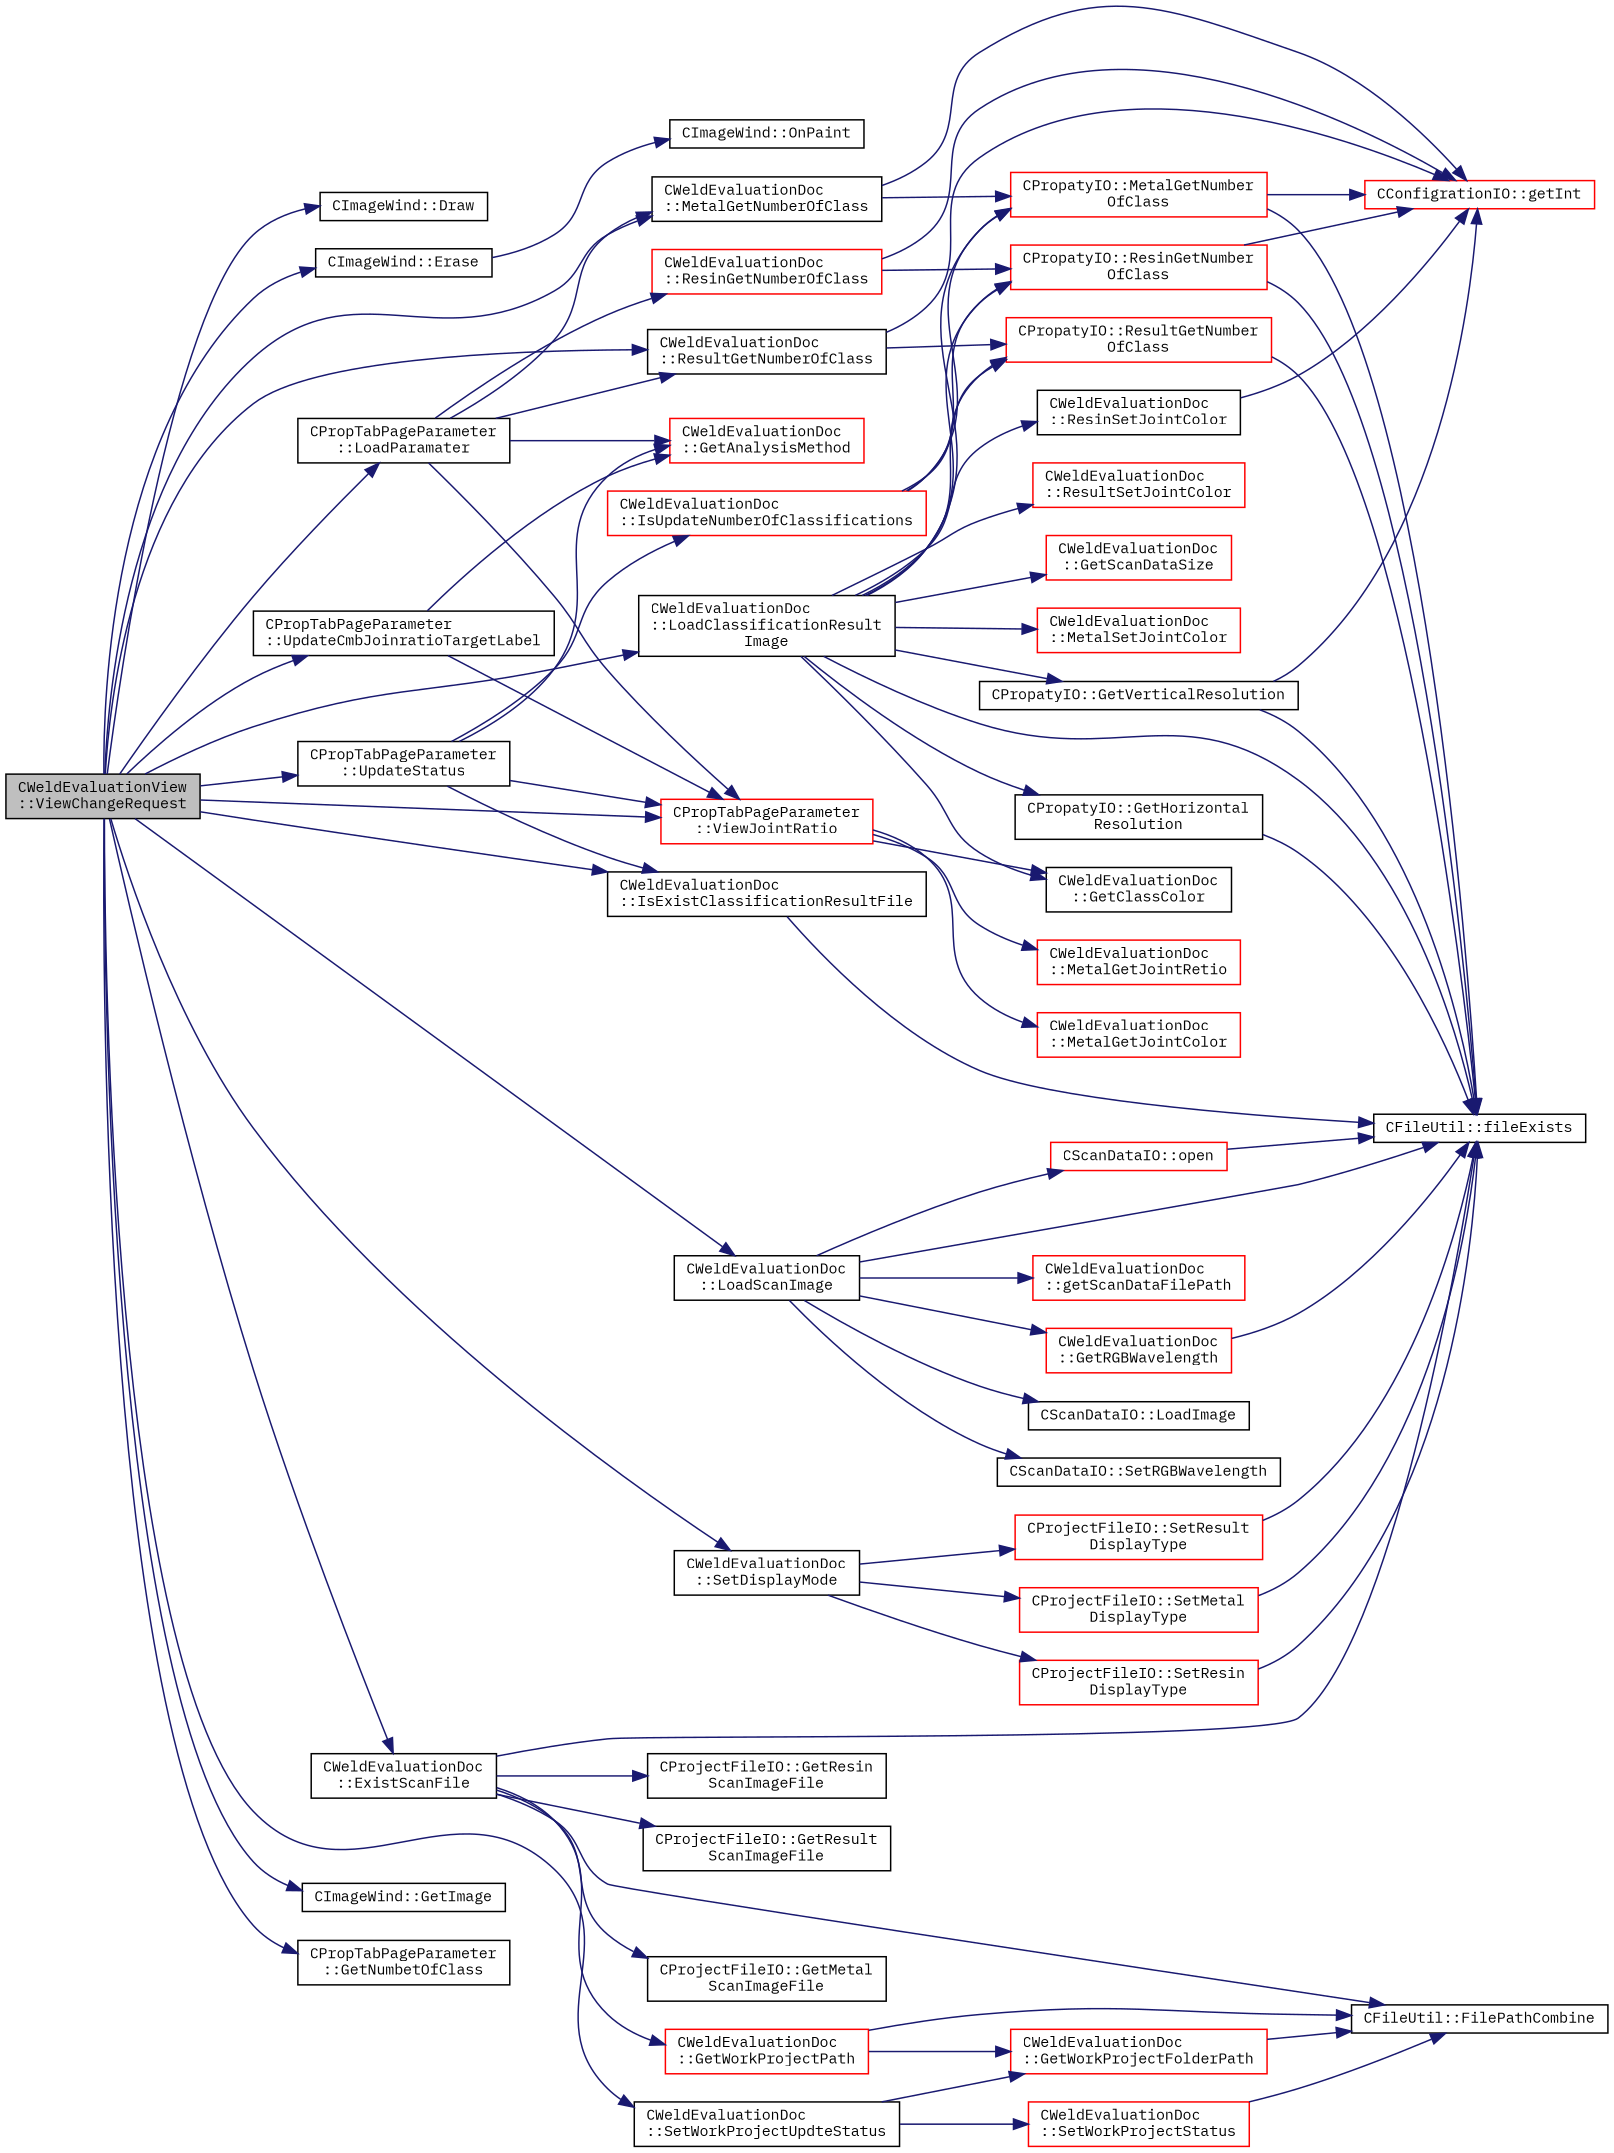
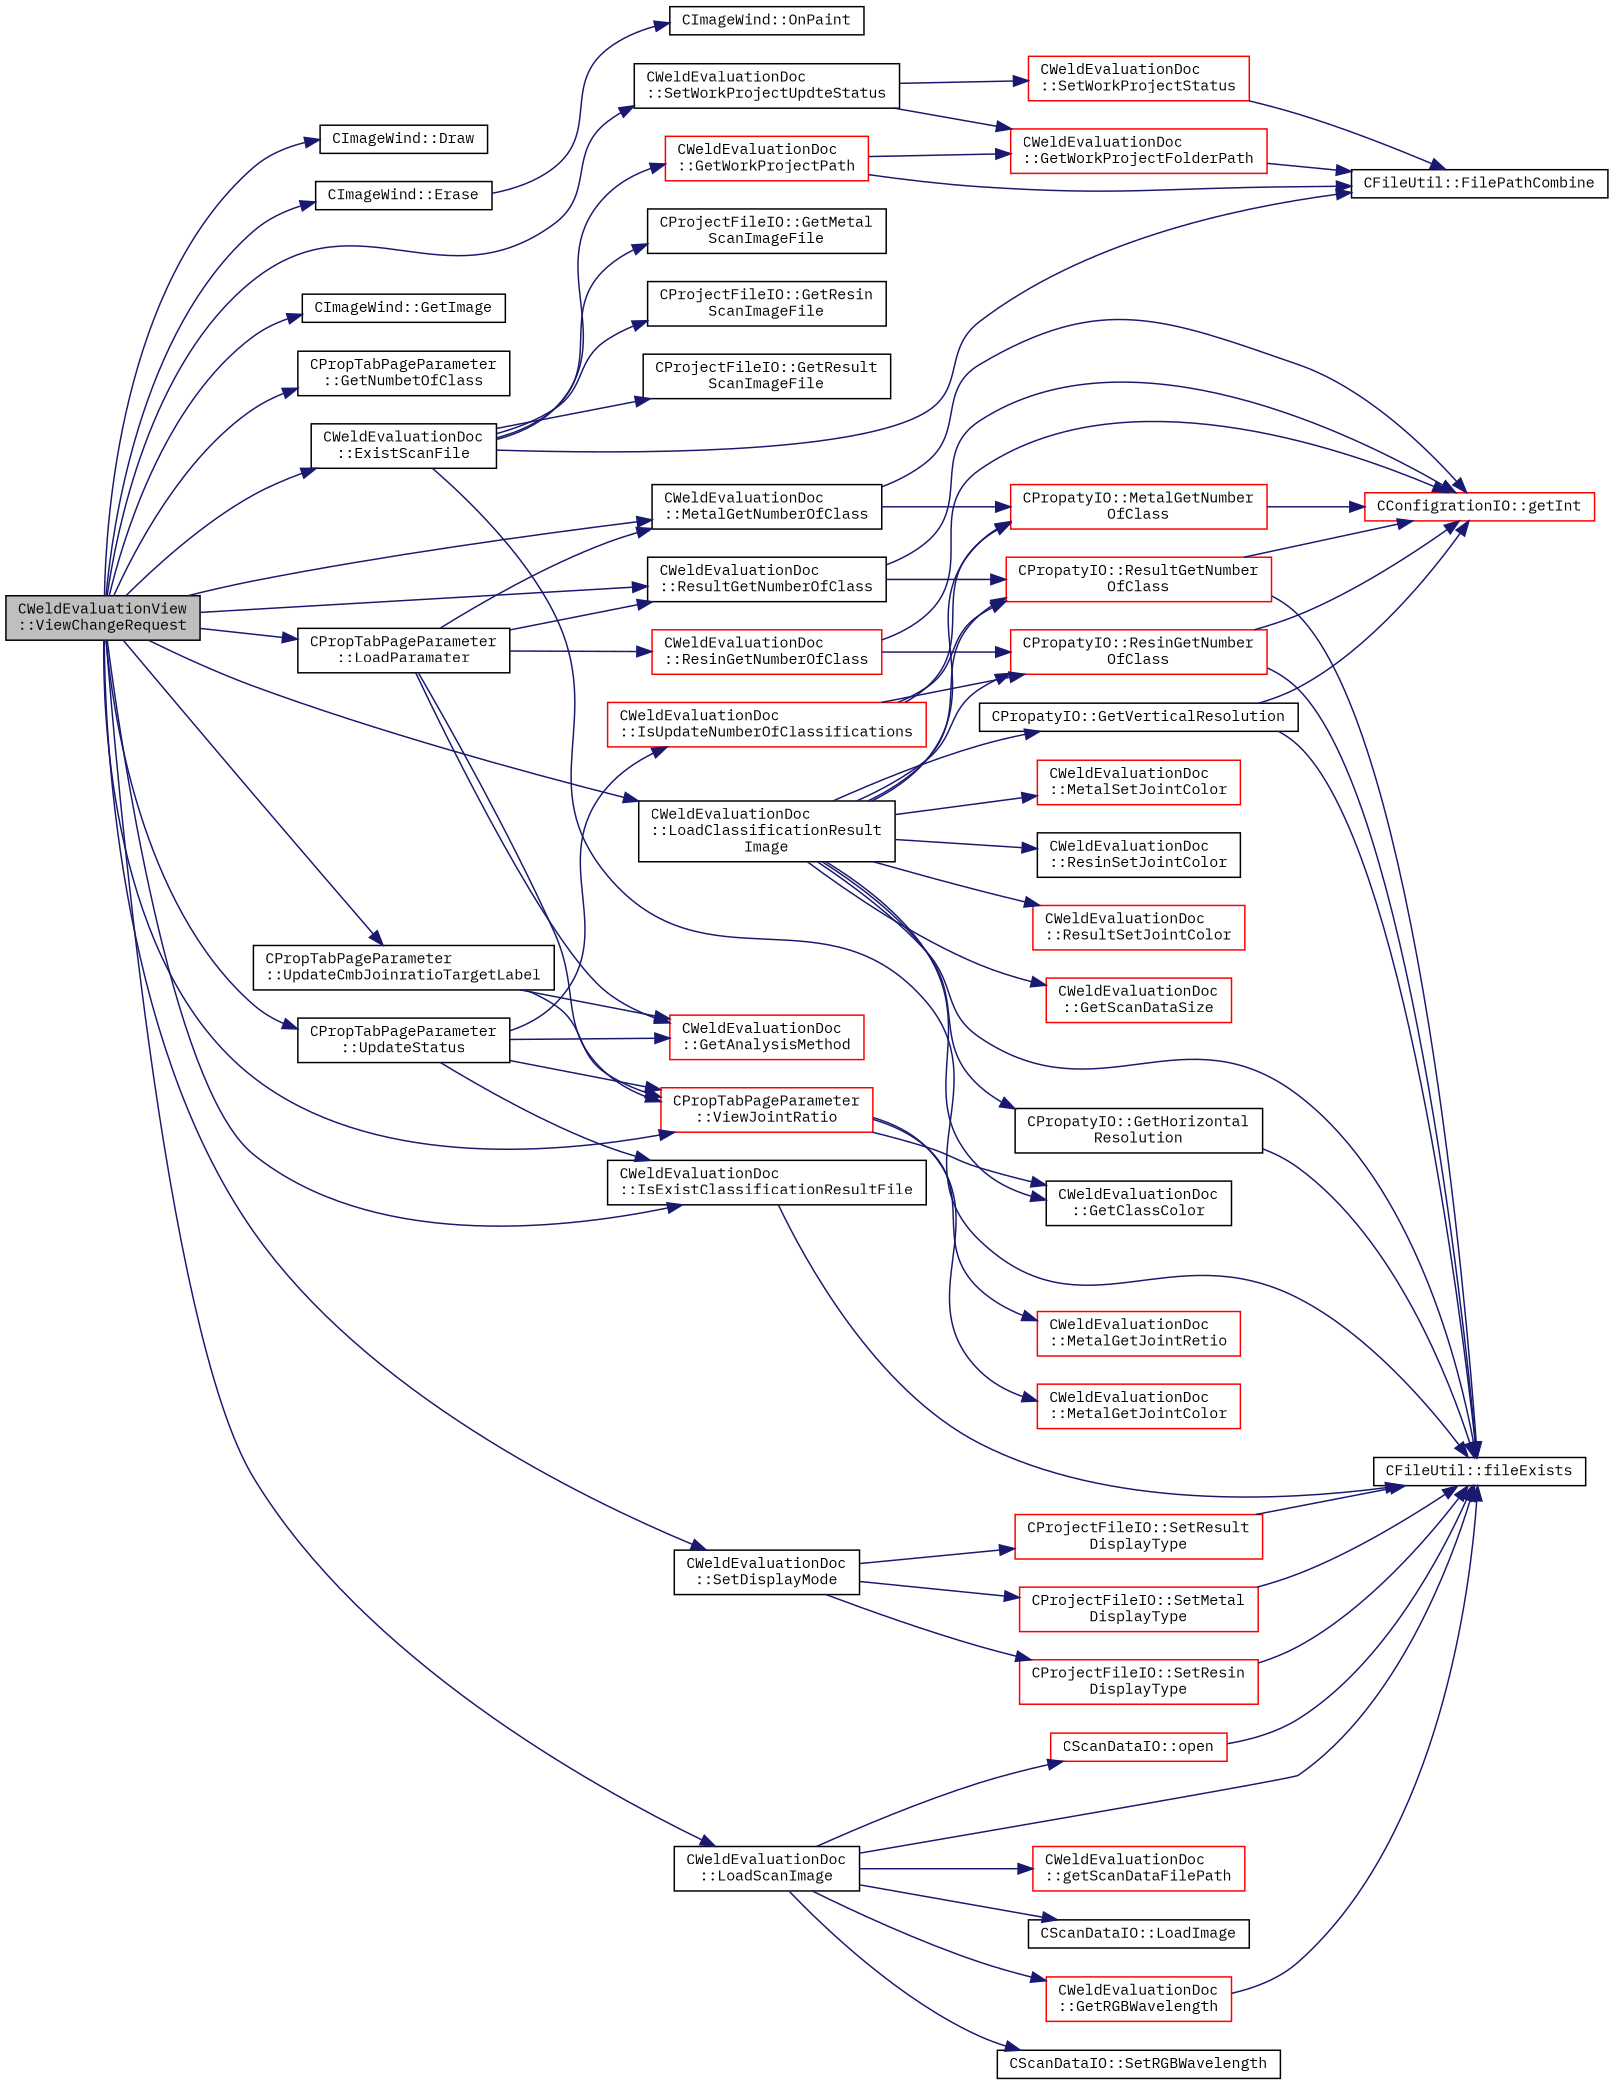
edge "CWeldEvaluationDoc ::ResinSetJointColor" -> "CConfigrationIO::getInt": now "CPropatyIO::ResultGetNumber OfClass" -> "CConfigrationIO::getInt"
edge "CPropatyIO::MetalGetNumber OfClass" -> "CFileUtil::fileExists": removed
